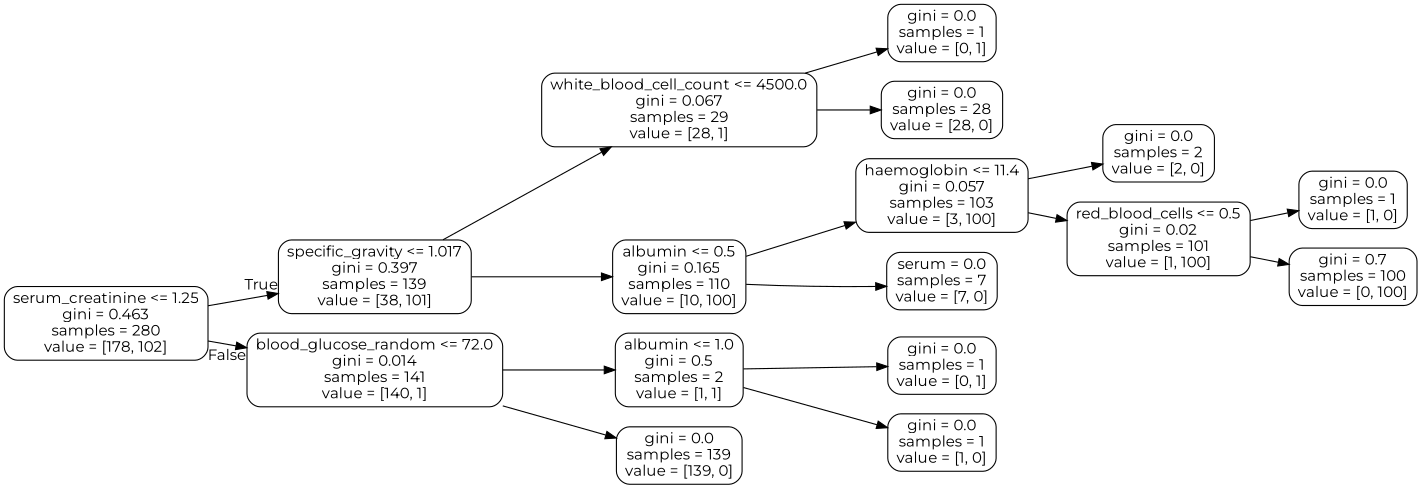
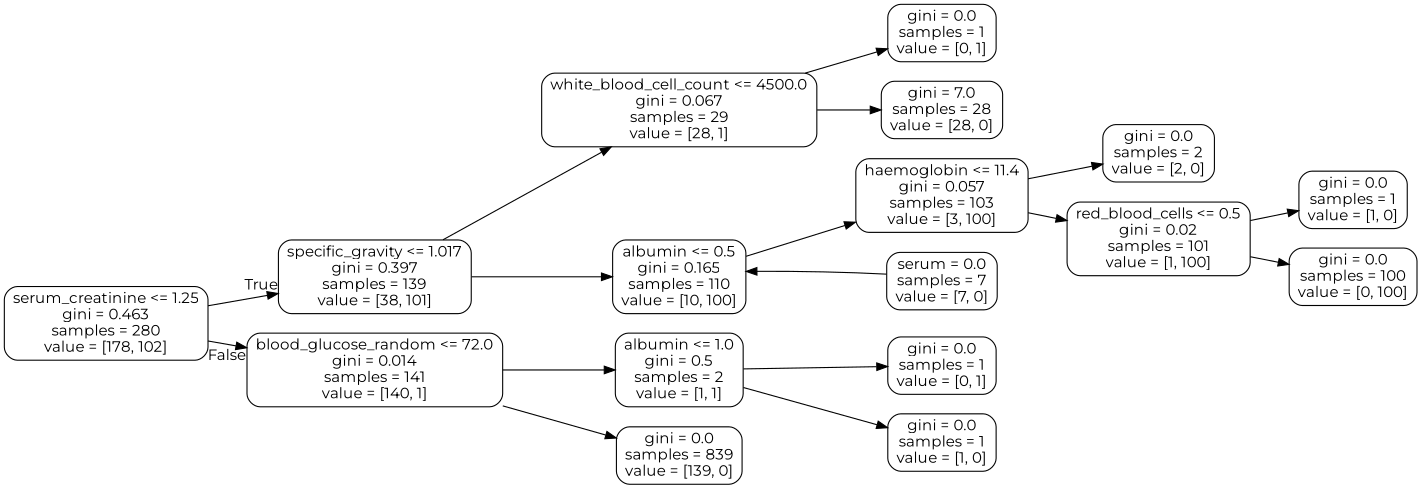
node "gini = 0.0 samples = 28 value = [28, 0]": label "gini = 0.0 samples = 28 value = [28, 0]" -> "gini = 7.0 samples = 28 value = [28, 0]"
node "gini = 0.7 samples = 100 value = [0, 100]": label "gini = 0.7 samples = 100 value = [0, 100]" -> "gini = 0.0 samples = 100 value = [0, 100]"
edge "albumin <= 0.5 gini = 0.165 samples = 110 value = [10, 100]" -> "serum = 0.0 samples = 7 value = [7, 0]": reversed
node "gini = 0.0 samples = 139 value = [139, 0]": label "gini = 0.0 samples = 139 value = [139, 0]" -> "gini = 0.0 samples = 839 value = [139, 0]"
